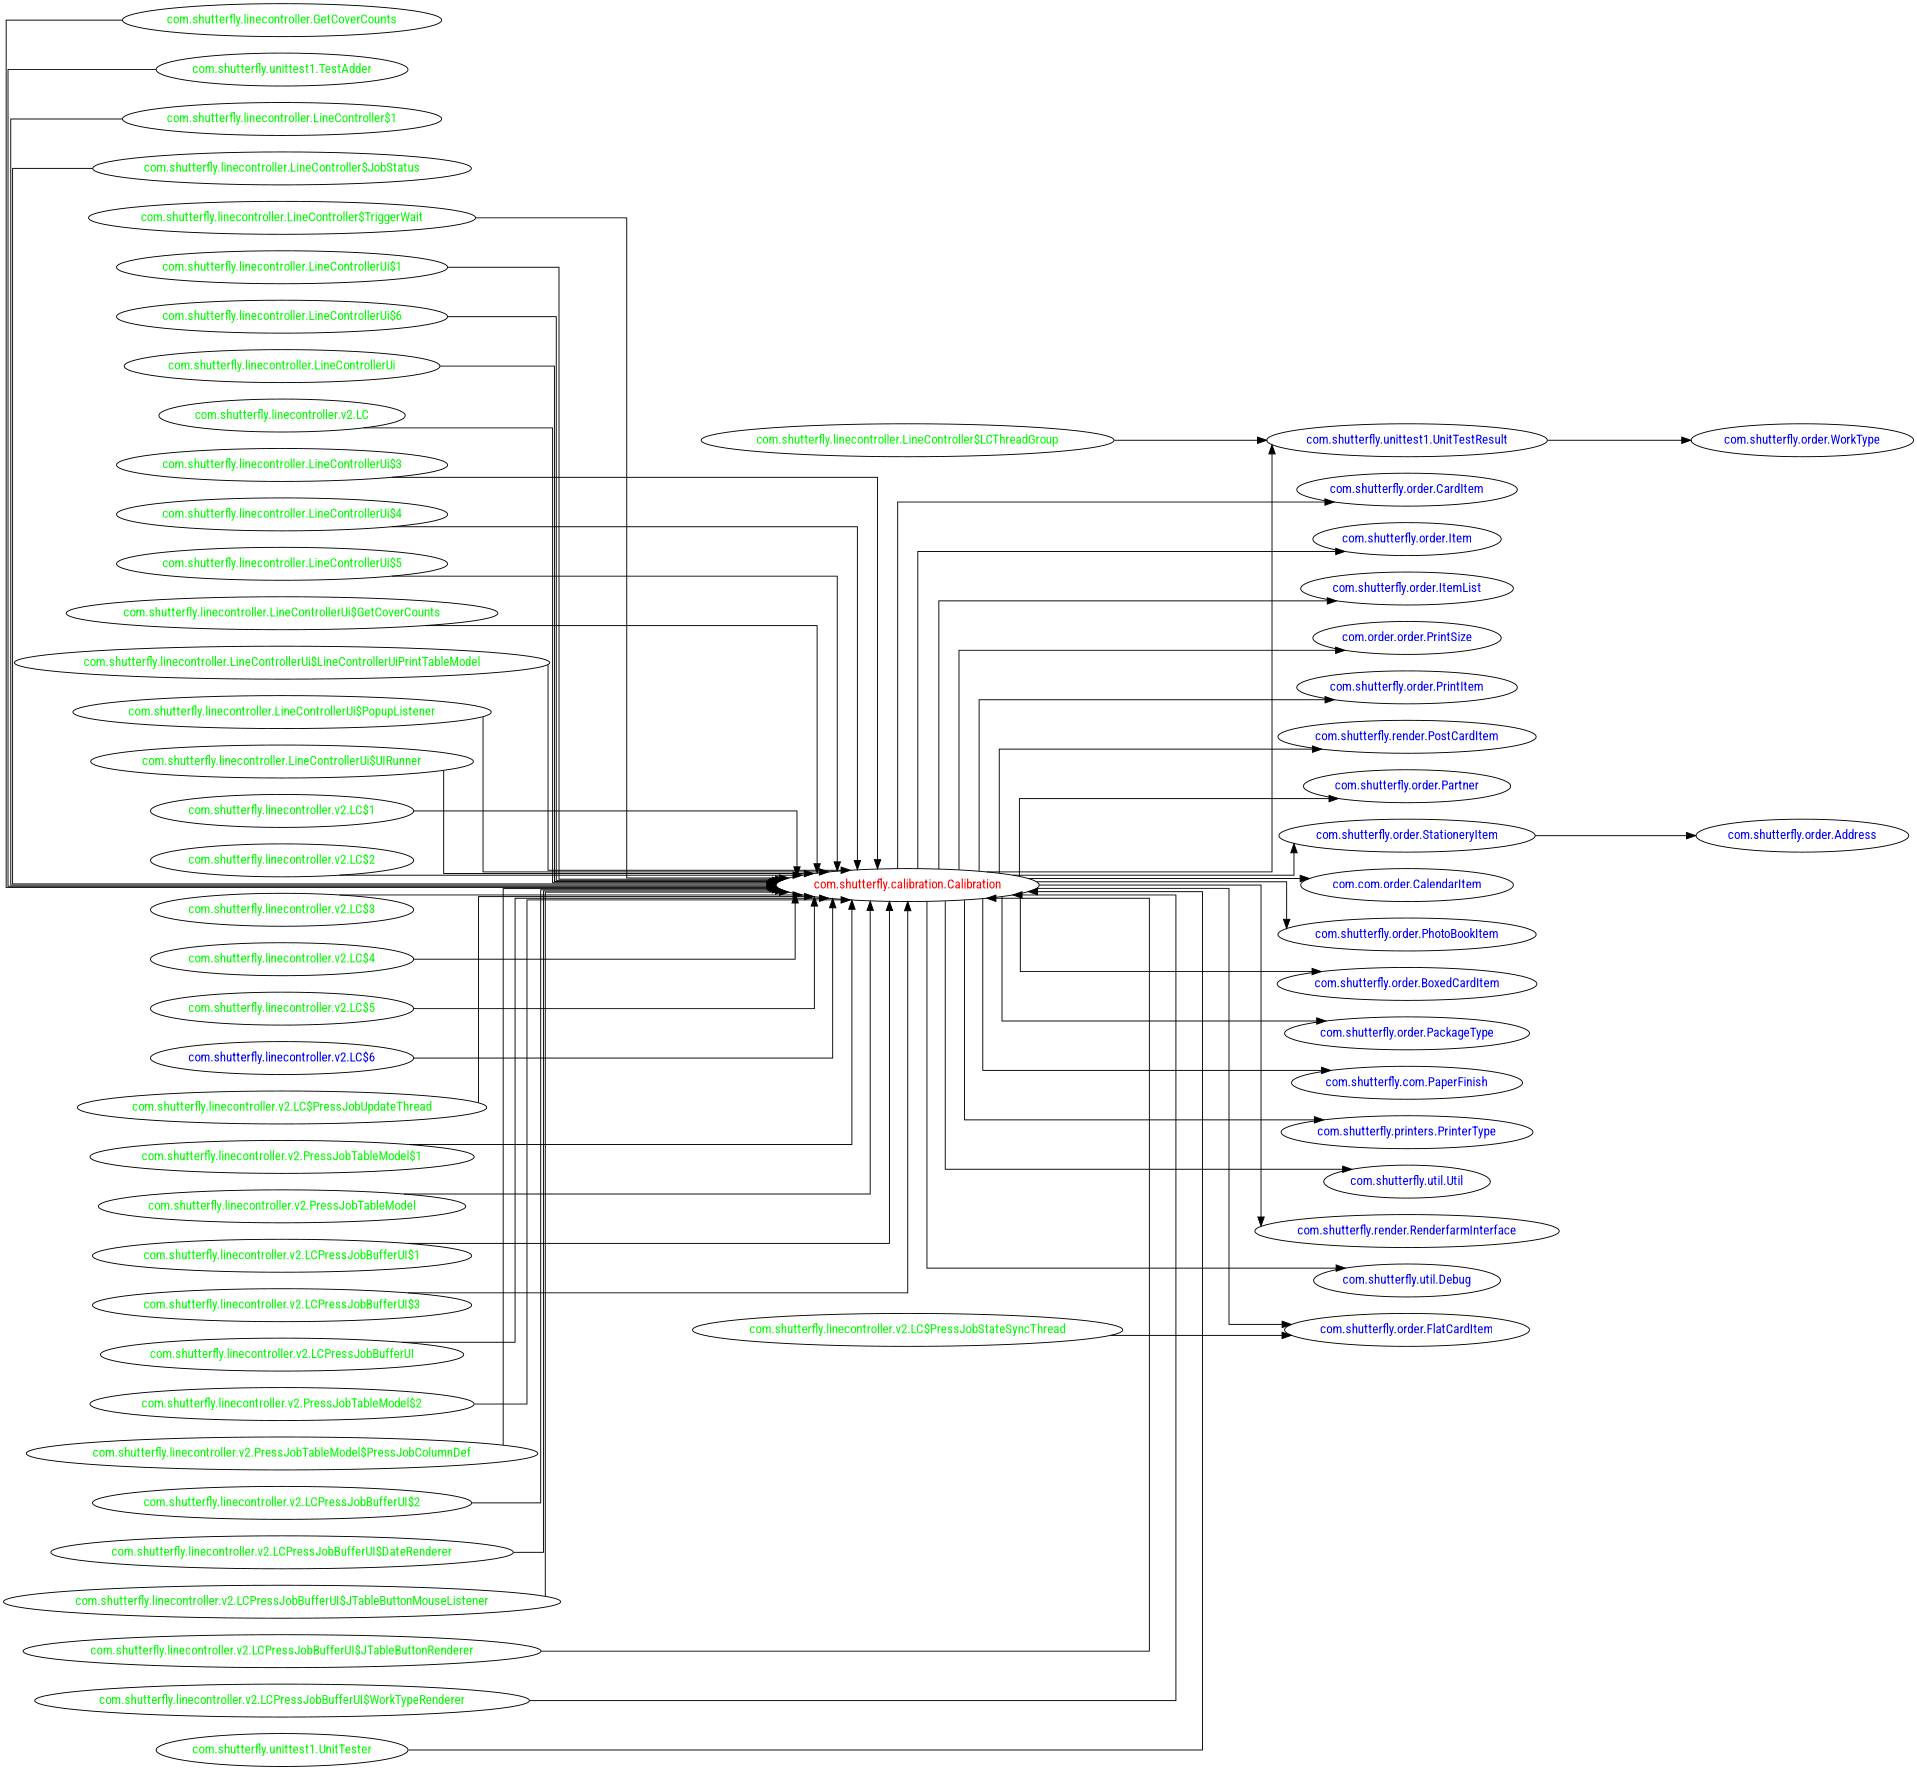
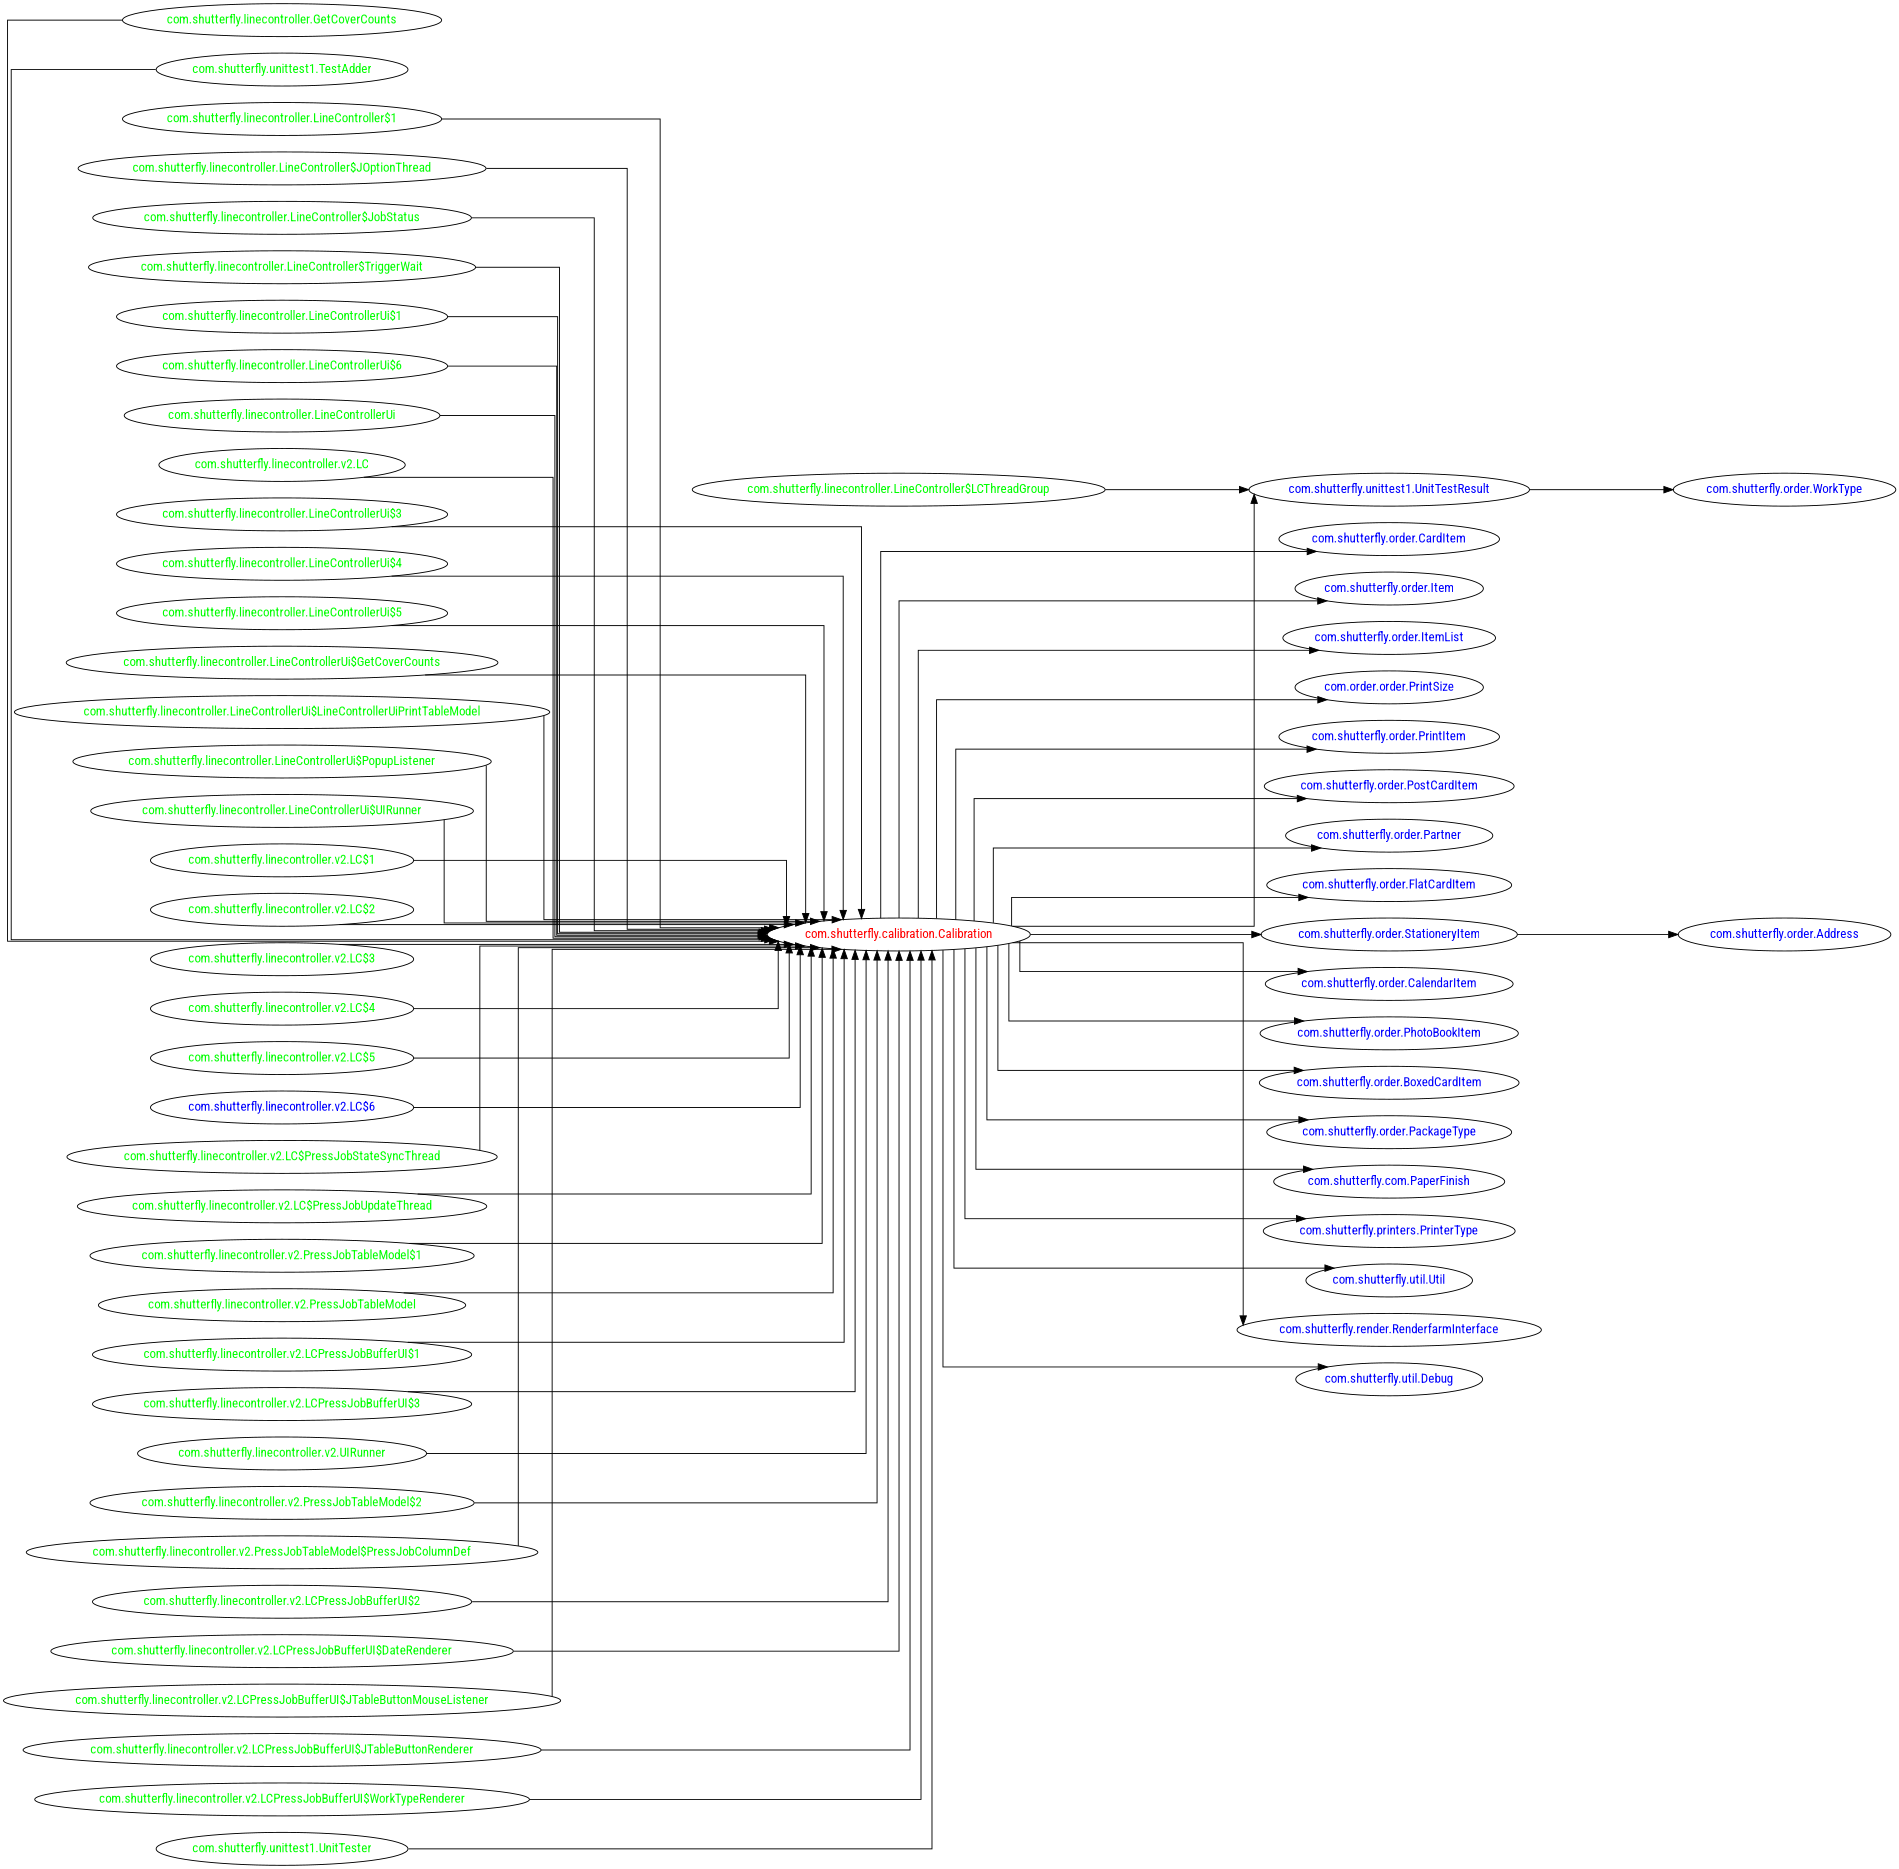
node "com.shutterfly.linecontroller.LineController$JOptionThread": added
node "com.shutterfly.render.PostCardItem": label "com.shutterfly.render.PostCardItem" -> "com.shutterfly.order.PostCardItem"
node "com.com.order.CalendarItem": label "com.com.order.CalendarItem" -> "com.shutterfly.order.CalendarItem"
edge "com.shutterfly.linecontroller.v2.LC$PressJobStateSyncThread" -> "com.shutterfly.order.FlatCardItem": now "com.shutterfly.linecontroller.v2.LC$PressJobStateSyncThread" -> "com.shutterfly.calibration.Calibration"
node "com.shutterfly.linecontroller.v2.LCPressJobBufferUI": label "com.shutterfly.linecontroller.v2.LCPressJobBufferUI" -> "com.shutterfly.linecontroller.v2.UIRunner"
